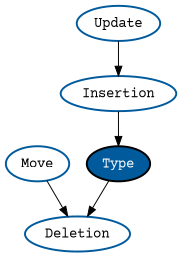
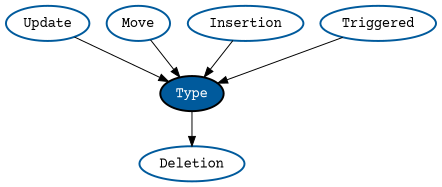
node "Triggered": added
edge "Update" -> "Insertion": now "Update" -> "Type"
edge "Move" -> "Deletion": now "Move" -> "Type"
